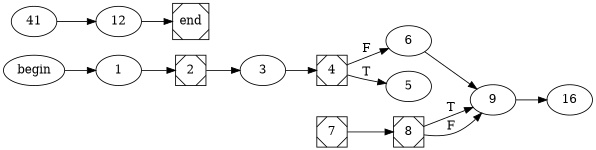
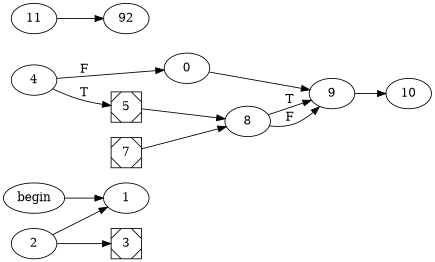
node "41": label "41" -> "11"
node "12": label "12" -> "92"
node "end": removed
node "6": label "6" -> "0"
edge "1" -> "2": reversed
node "2": shape Msquare -> ellipse
node "3": shape ellipse -> Msquare
edge "3" -> "4": removed
node "4": shape Msquare -> ellipse
node "5": shape ellipse -> Msquare
node "16": label "16" -> "10"
edge "5" -> "8": added
node "8": shape Msquare -> ellipse
